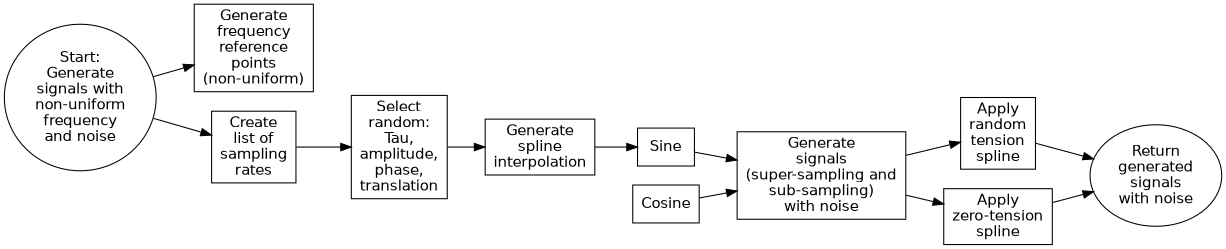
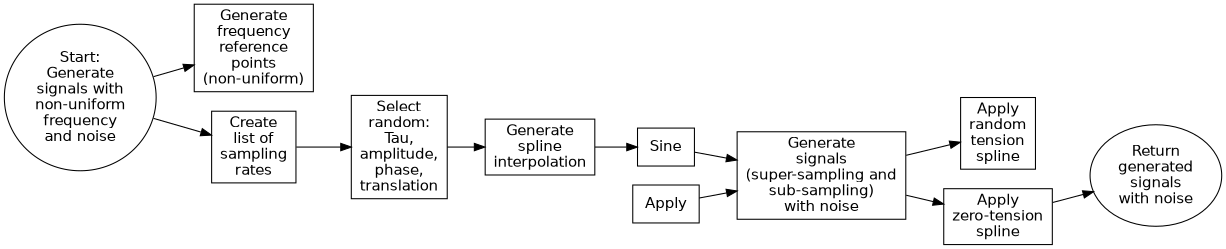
edge "Apply random tension spline" -> "Return generated signals with noise": removed
node "Cosine": label "Cosine" -> "Apply"
